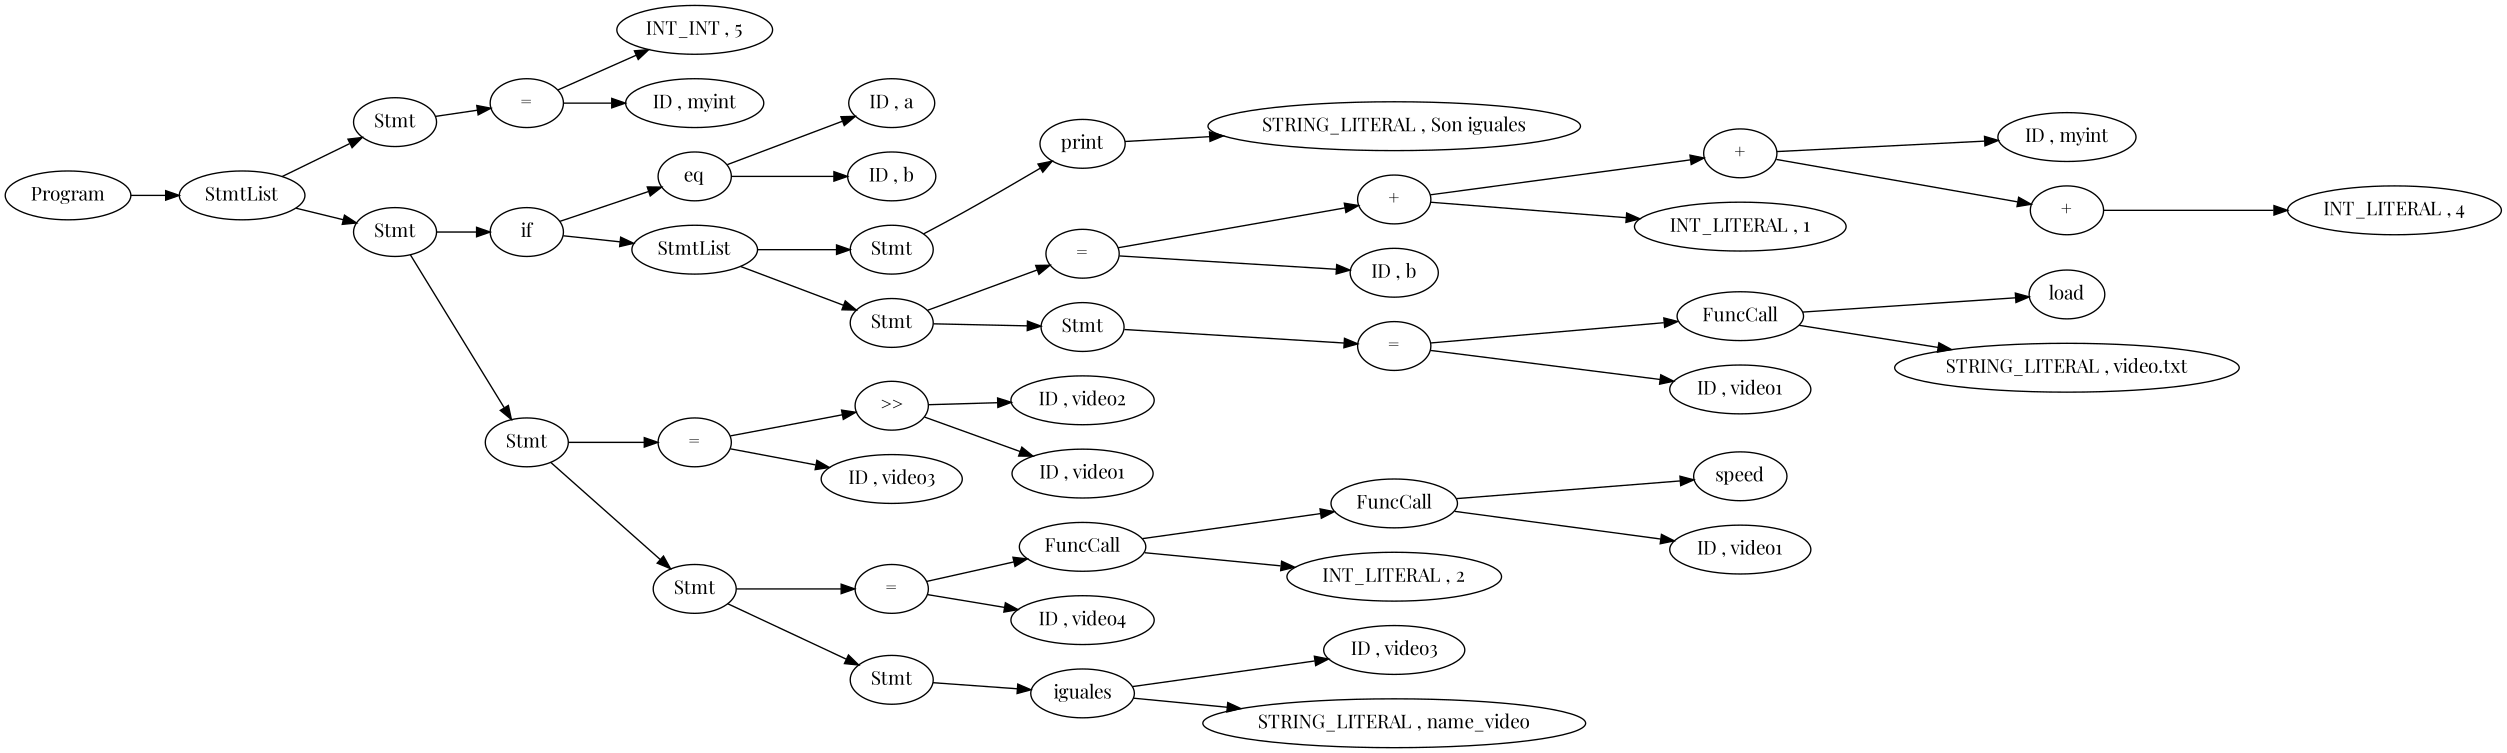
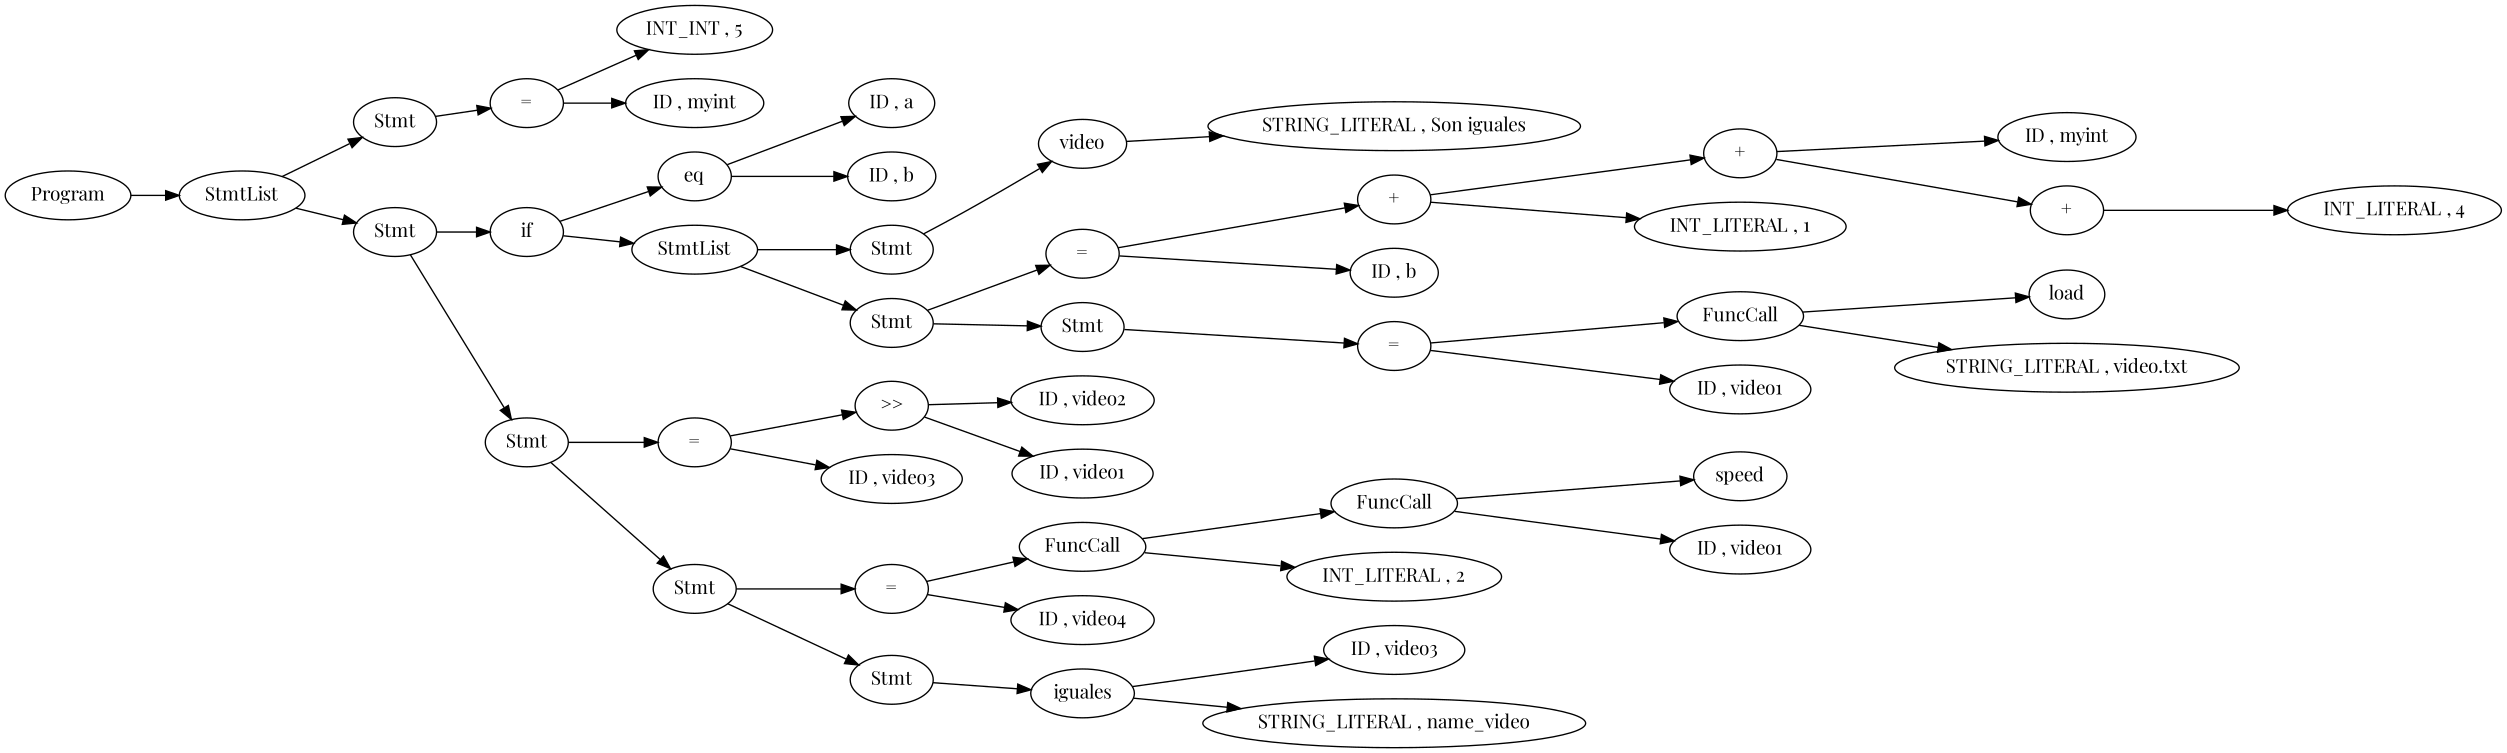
node "print": label "print" -> "video"
